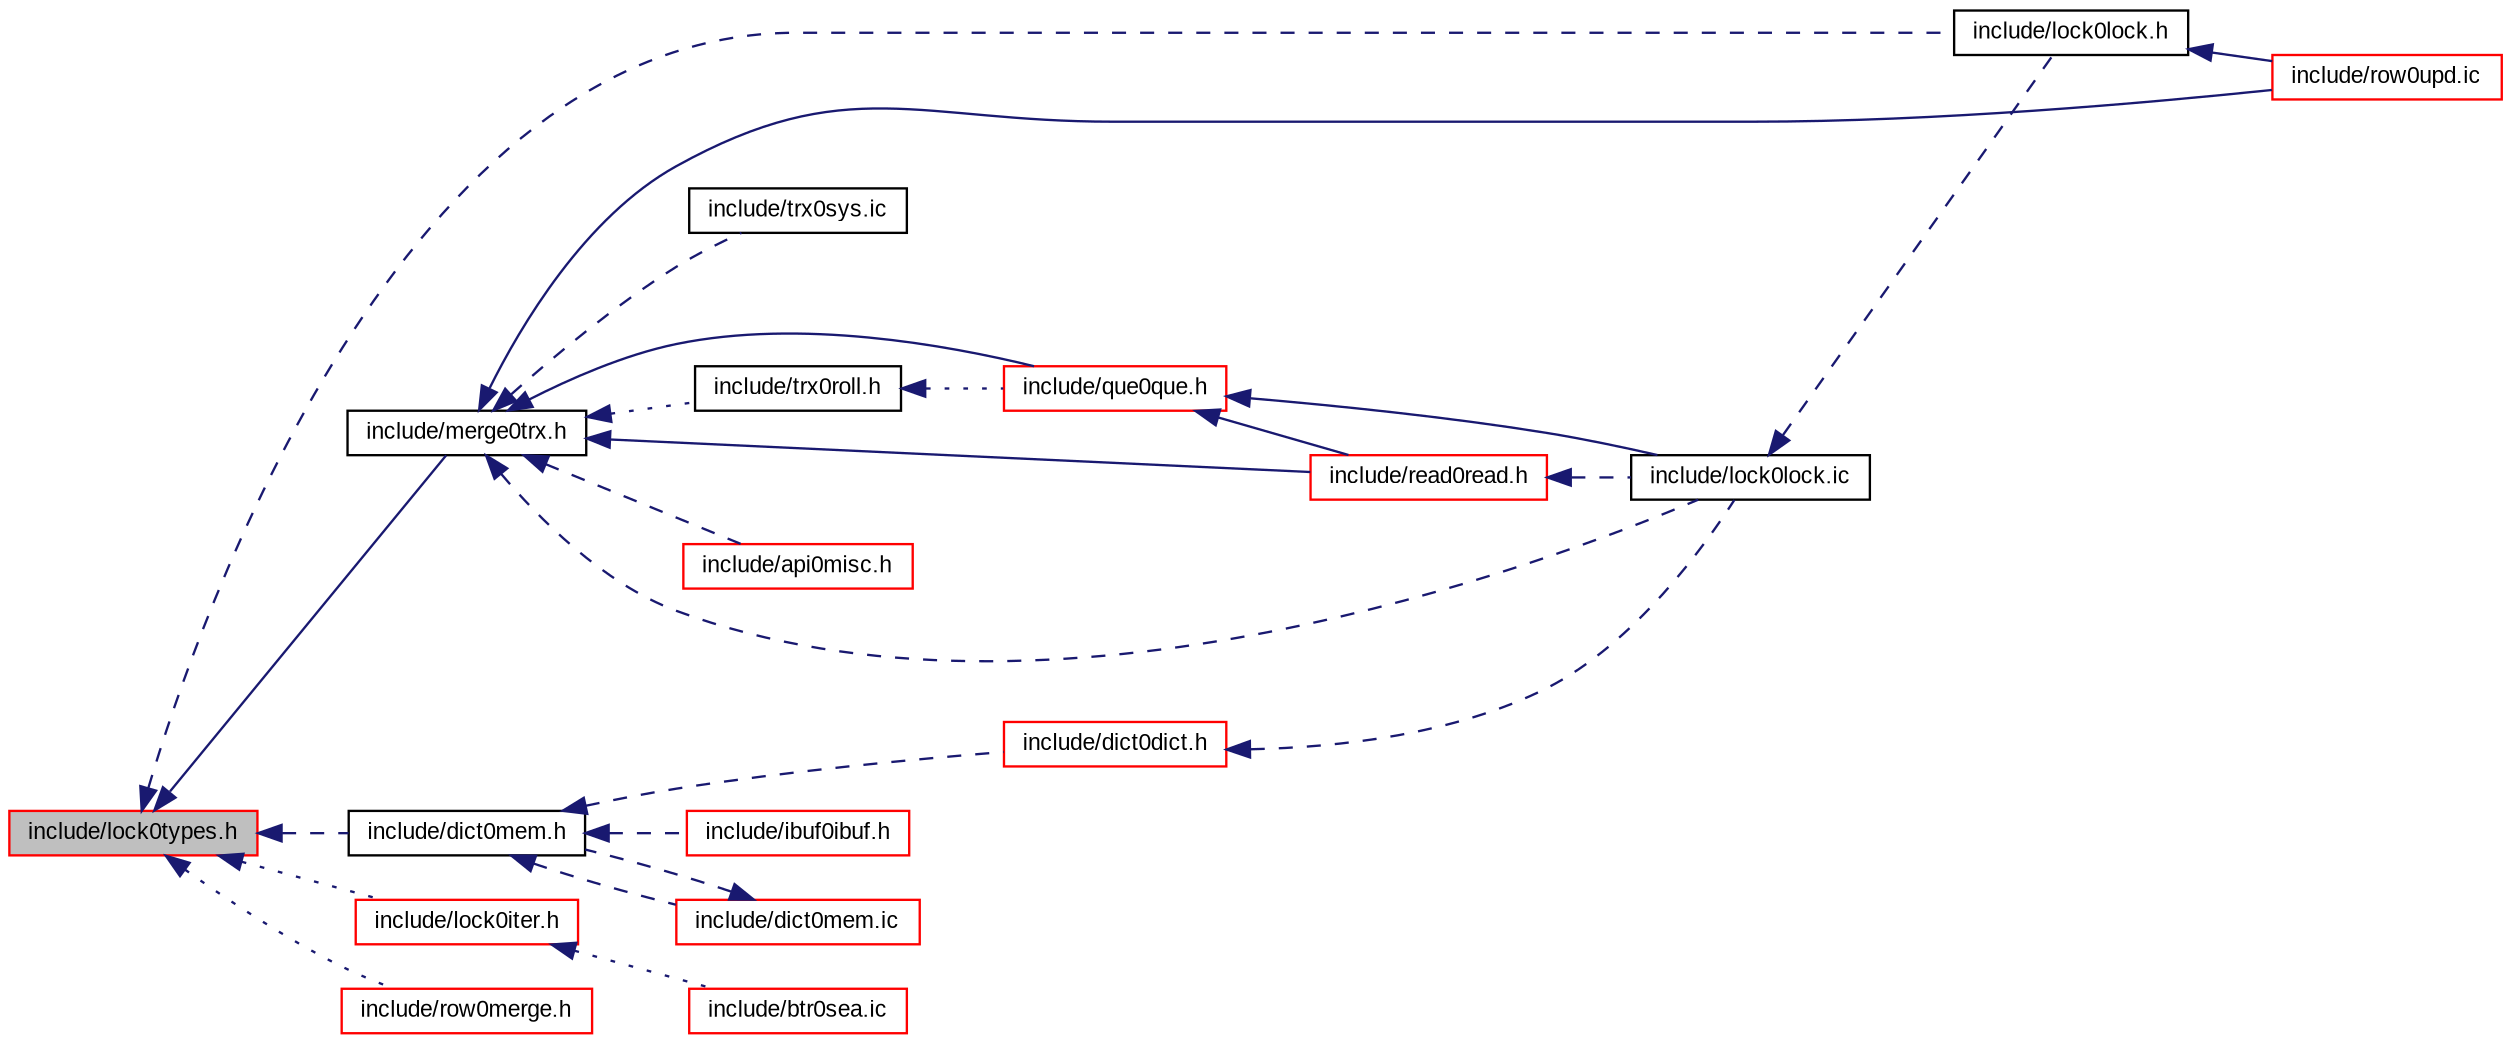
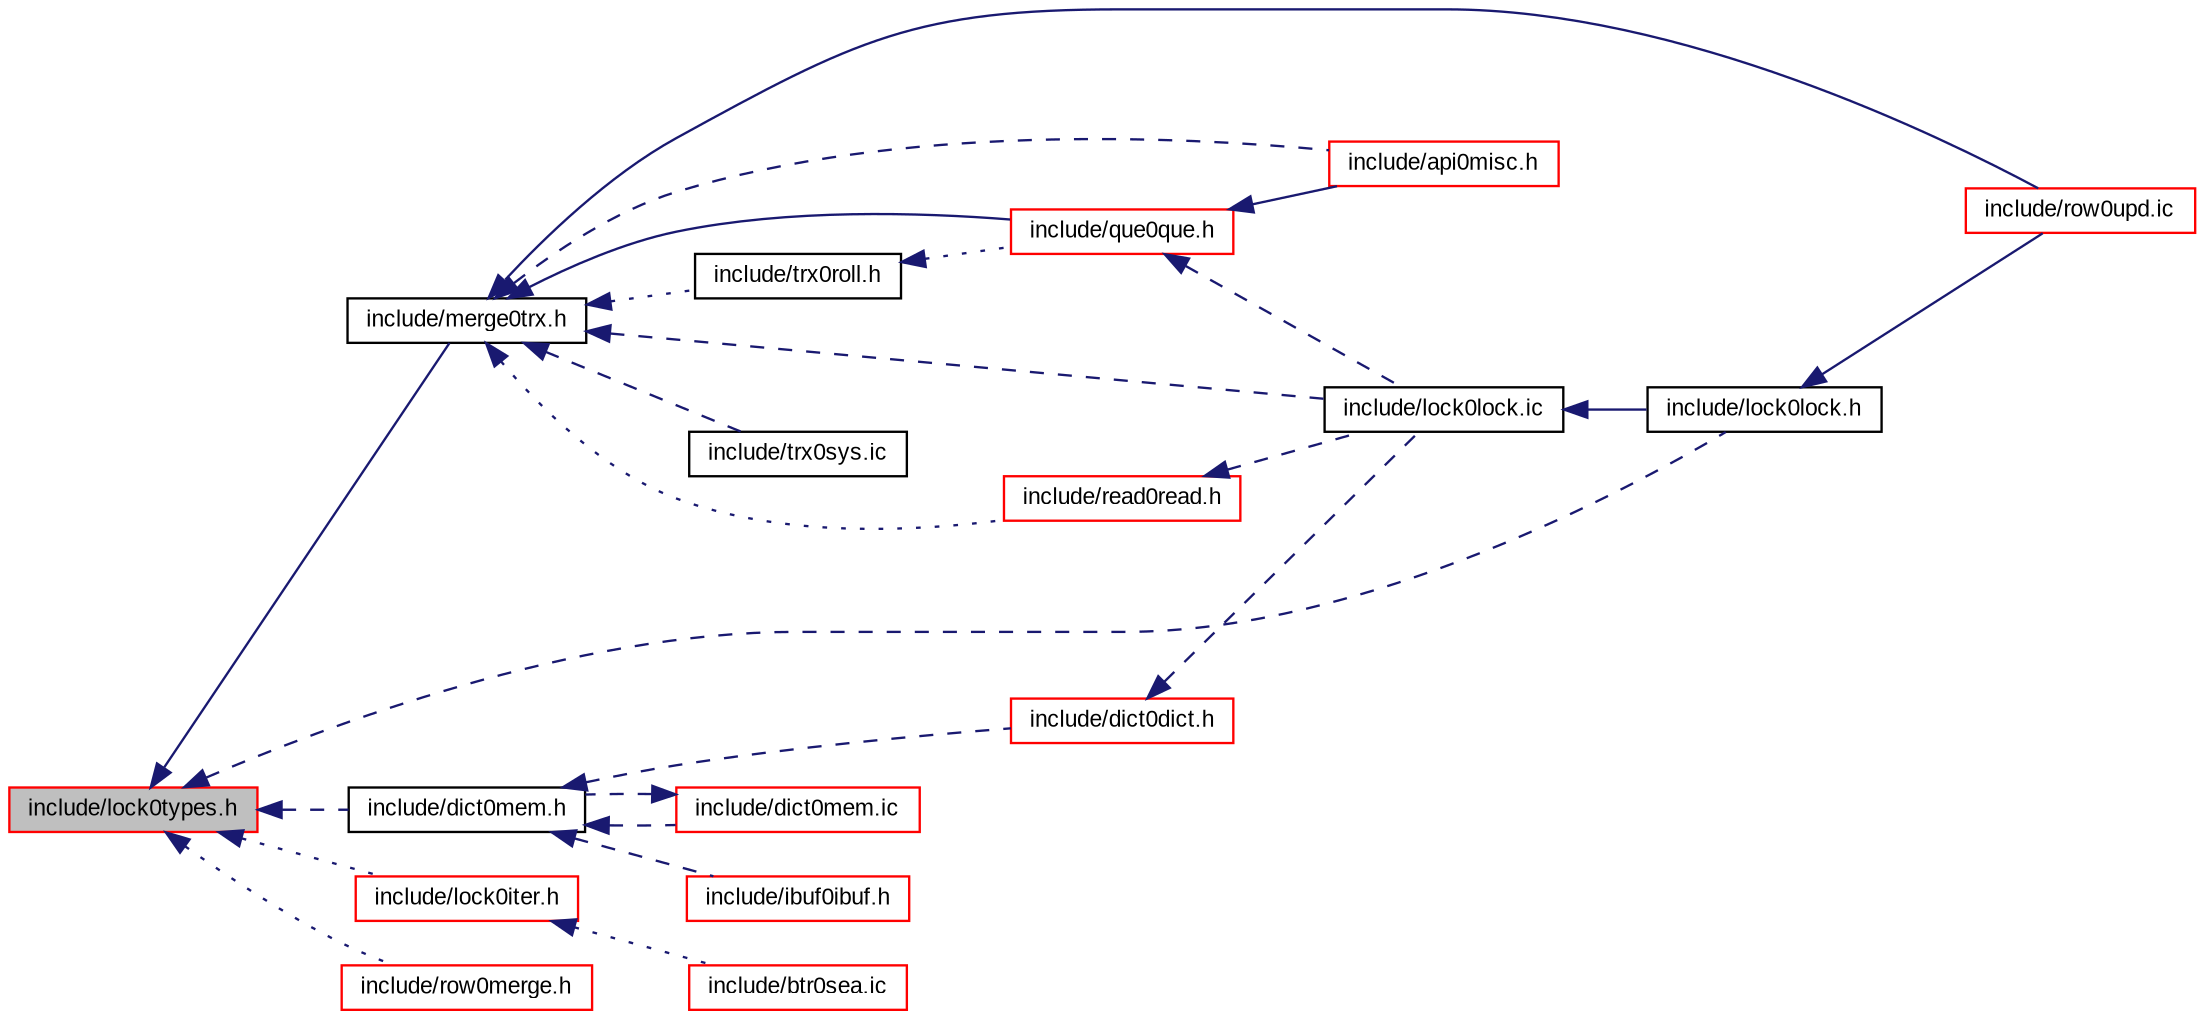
edge "include/lock0lock.h" -> "include/lock0lock.ic": style dashed -> solid
edge "include/lock0lock.ic" -> "include/que0que.h": style solid -> dashed
edge "include/read0read.h" -> "include/que0que.h": now "include/api0misc.h" -> "include/que0que.h"
edge "include/read0read.h" -> "include/merge0trx.h": style solid -> dotted
